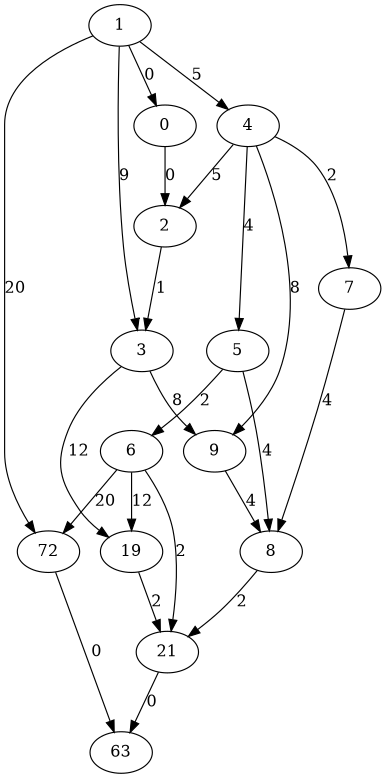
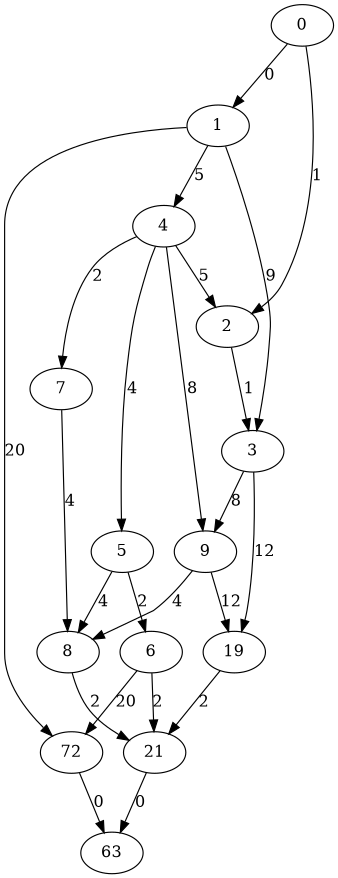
edge "1" -> "0": reversed
edge "0" -> "2": label "0" -> "1"
edge "6" -> "19": now "9" -> "19"
